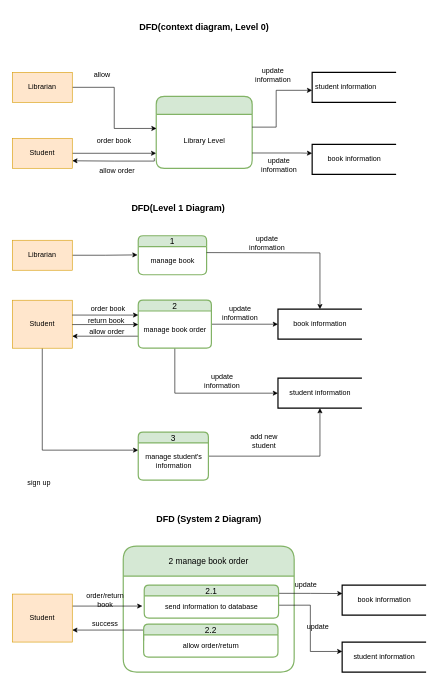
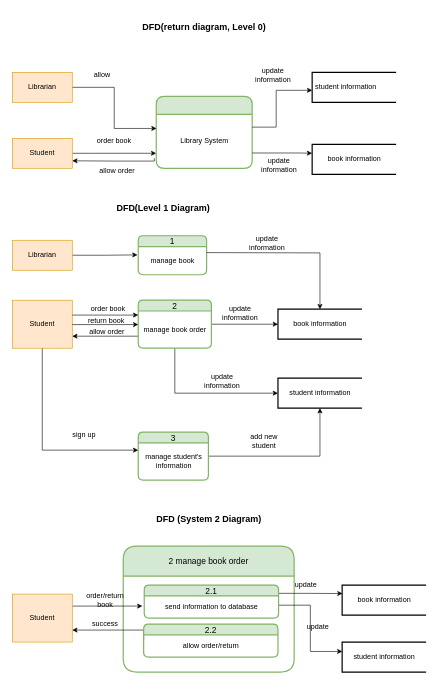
node "DFD(context diagram, Level 0)": label "DFD(context diagram, Level 0)" -> "DFD(return diagram, Level 0)"
node "Library Level": label "Library Level" -> "Library System"
node "DFD(Level 1 Diagram)": moved (179, 207) -> (164, 207)
node "sign up": moved (39, 483) -> (84, 435)
